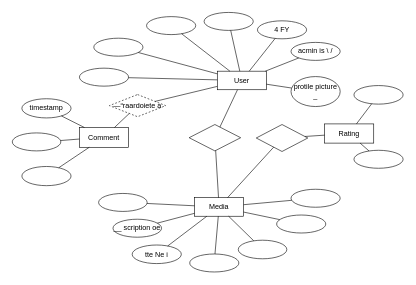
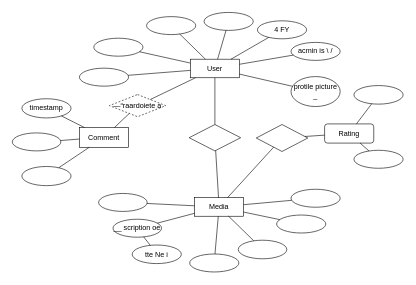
node "User": moved (242, 80) -> (215, 68)
node "Rating": shape rectangle -> rounded rectangle
edge "Media" -- "tte Ne i": now "__ scription oe" -- "tte Ne i"
